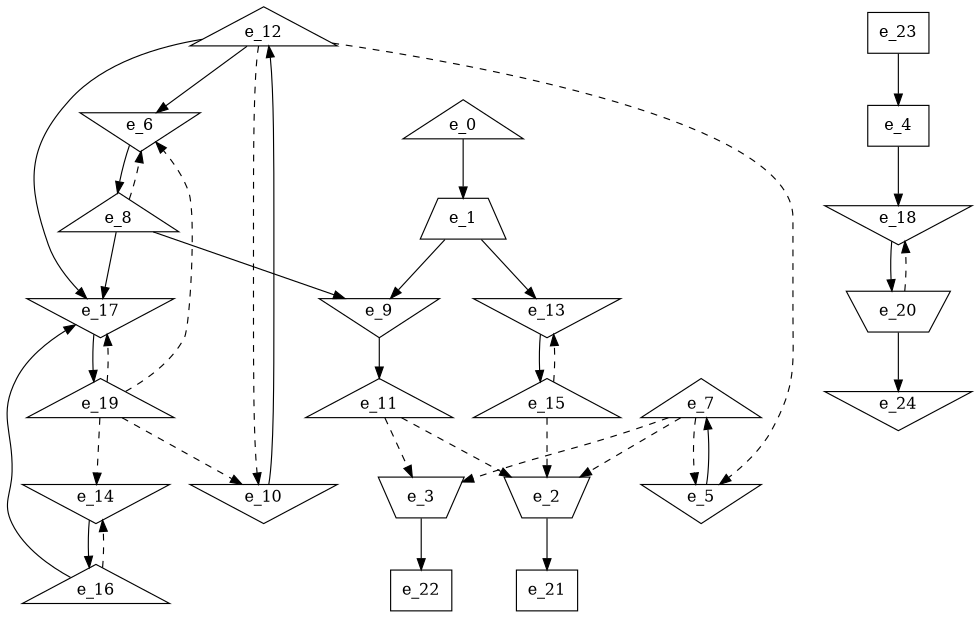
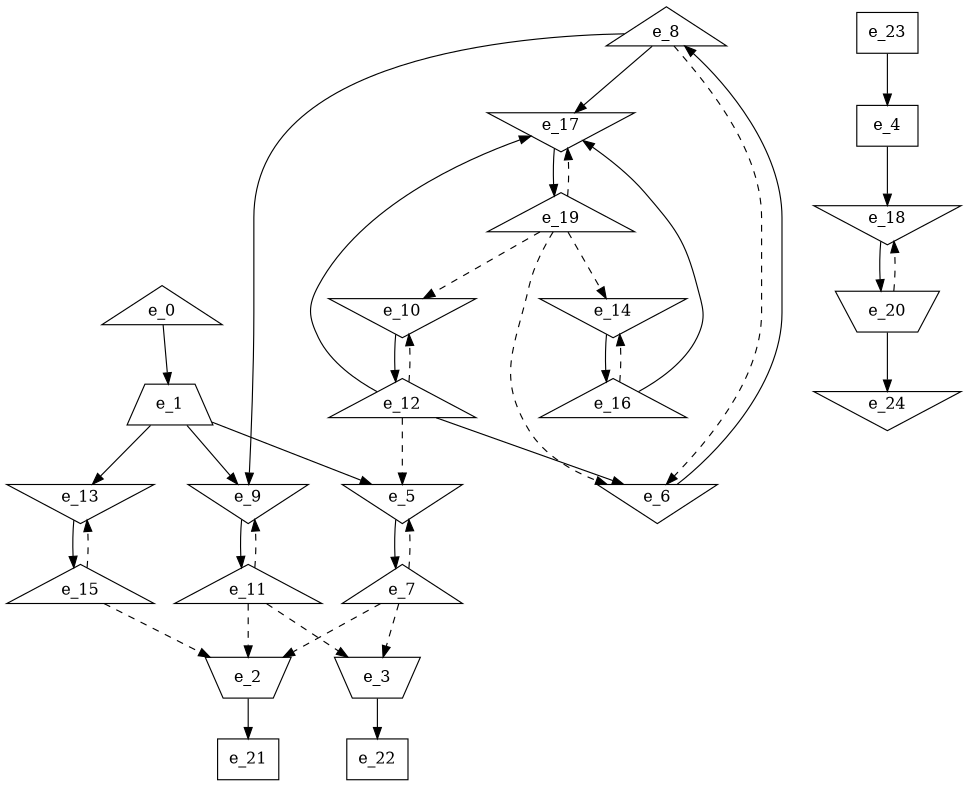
edge "e_1" -> "e_5": added
edge "e_11" -> "e_9": added
